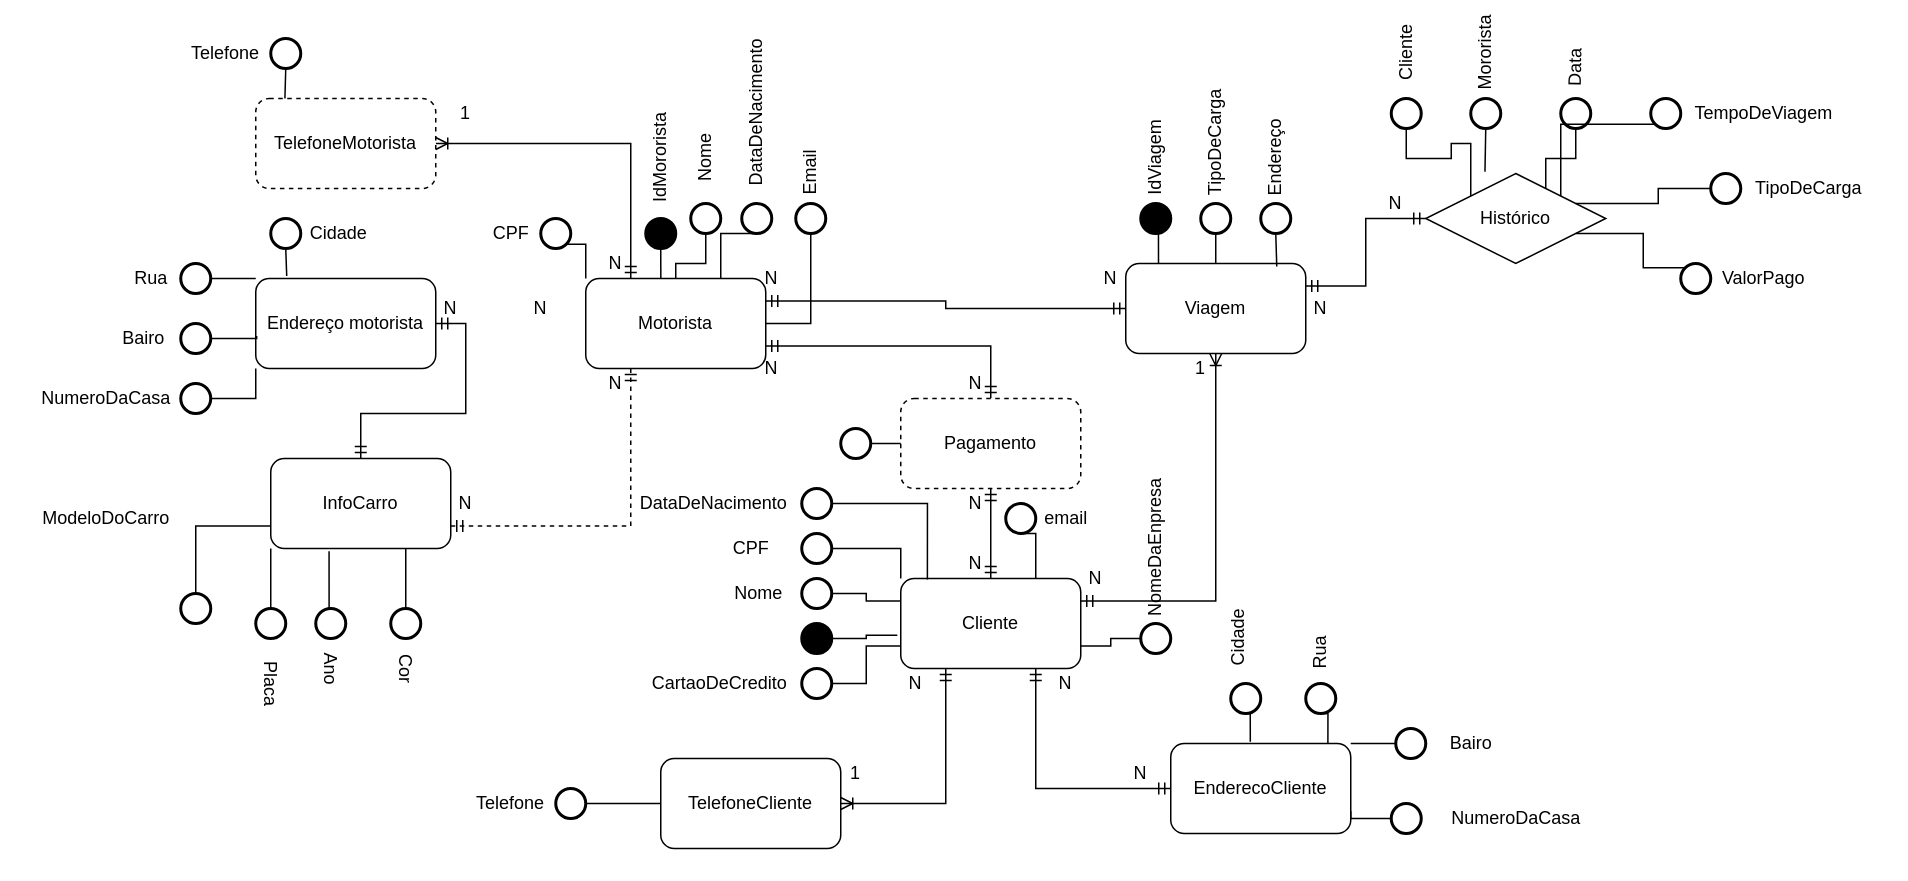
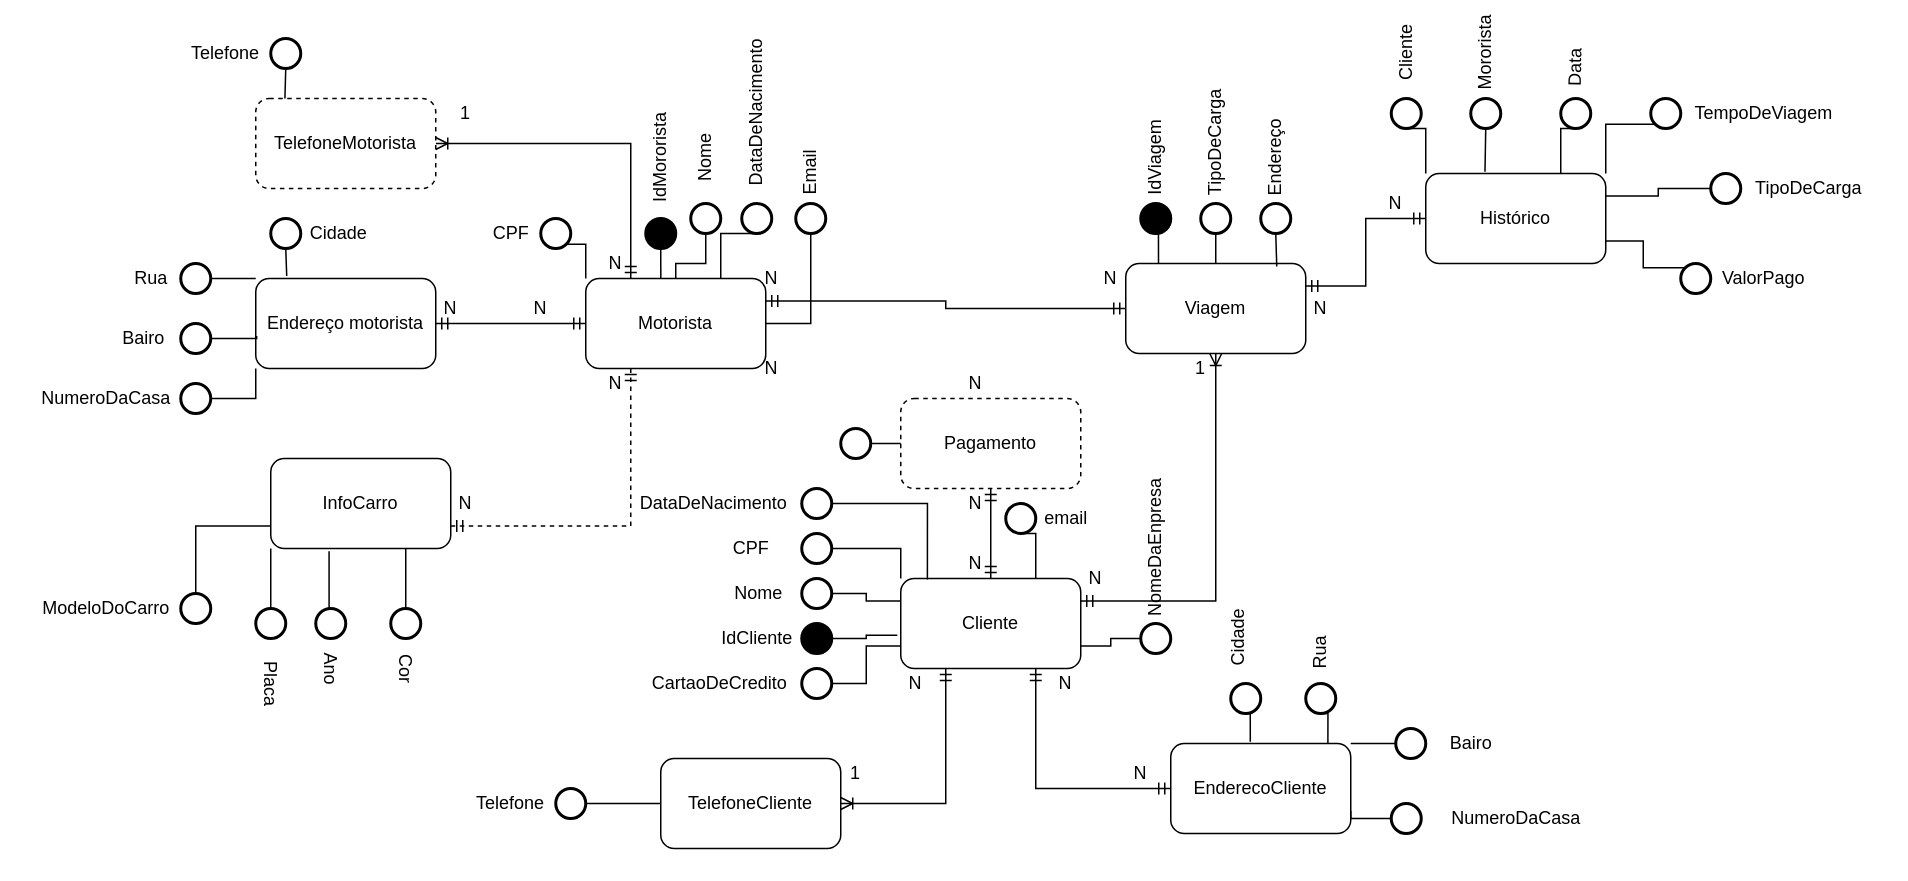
node "Histórico": shape diamond -> rounded rectangle
edge "Motorista" -- "Pagamento": removed
edge "Endereço motorista" -- "InfoCarro": now "Endereço motorista" -- "Motorista"
node "ModeloDoCarro": moved (106, 518) -> (106, 608)
node "IdCliente": added
